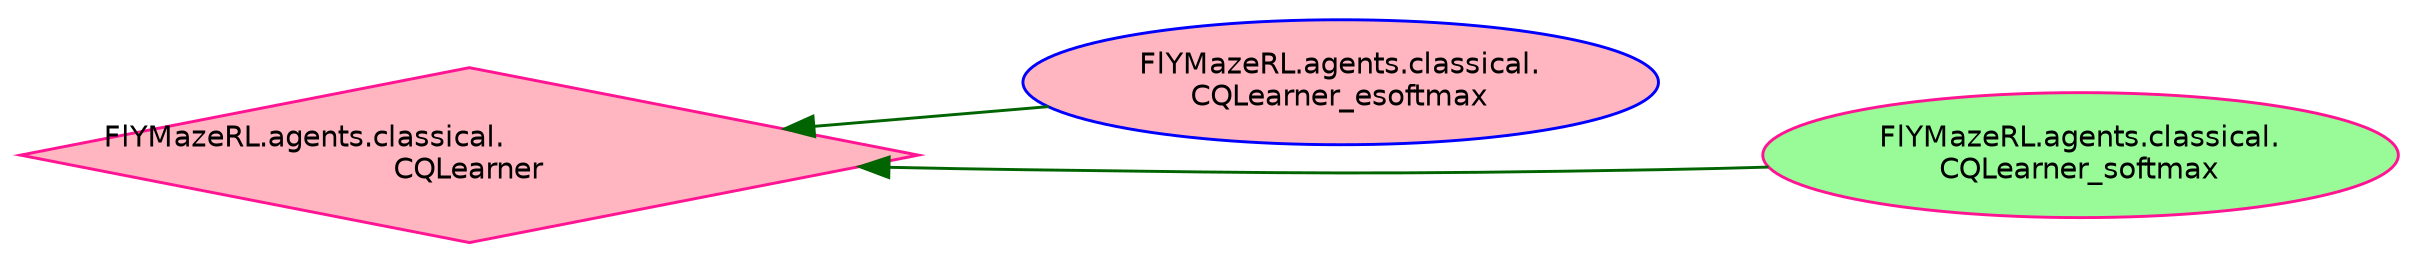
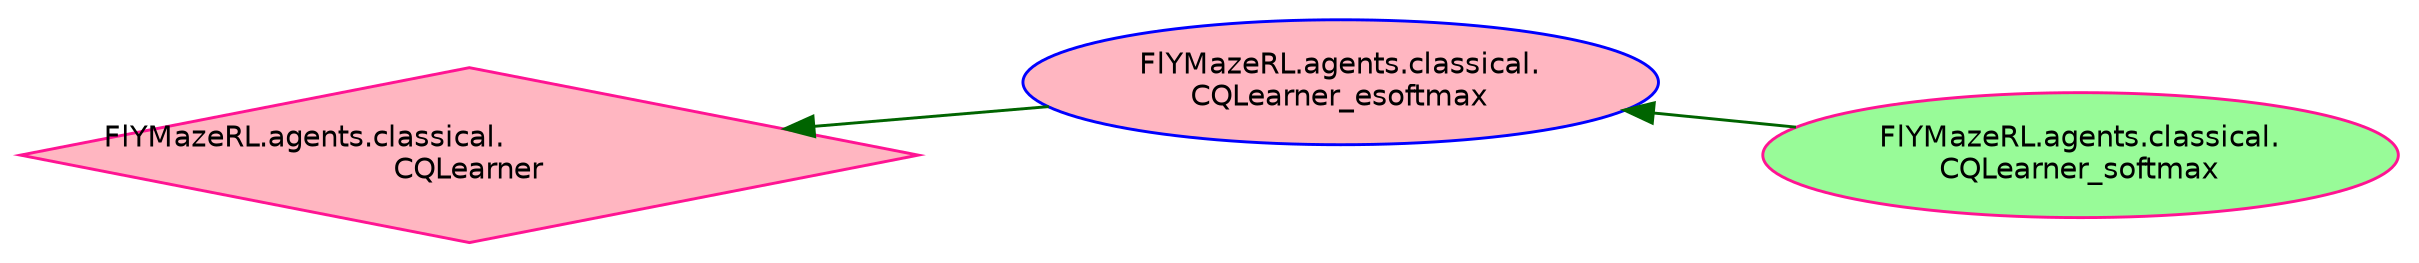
edge "FlYMazeRL.agents.classical. CQLearner_softmax" -> "FlYMazeRL.agents.classical. CQLearner": now "FlYMazeRL.agents.classical. CQLearner_softmax" -> "FlYMazeRL.agents.classical. CQLearner_esoftmax"
